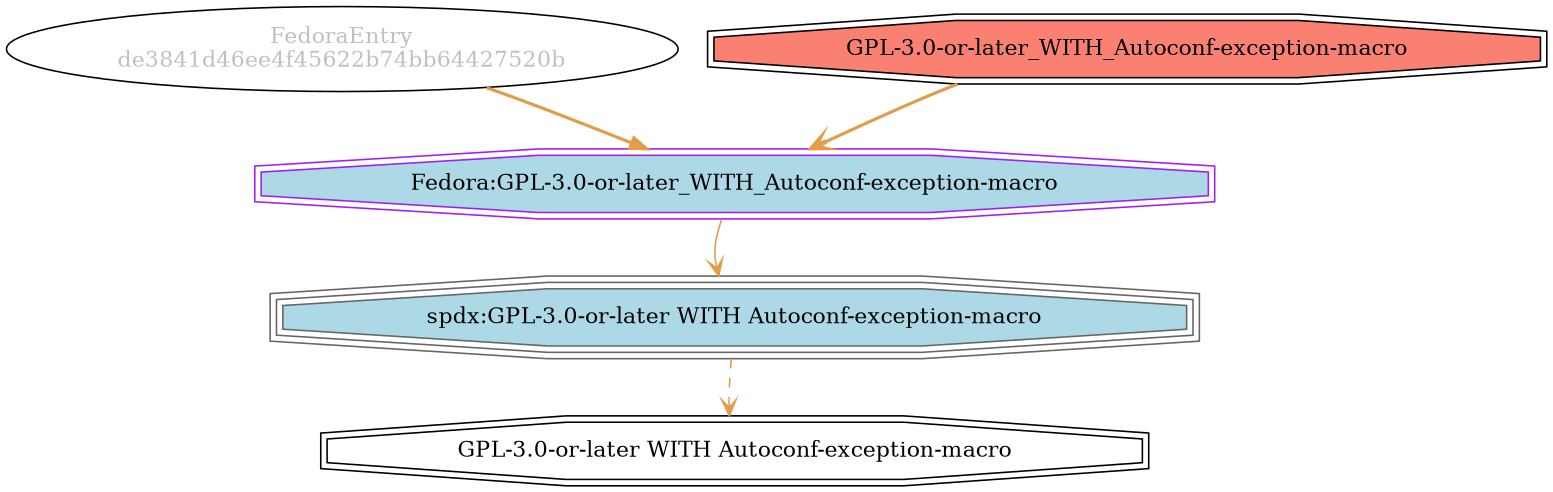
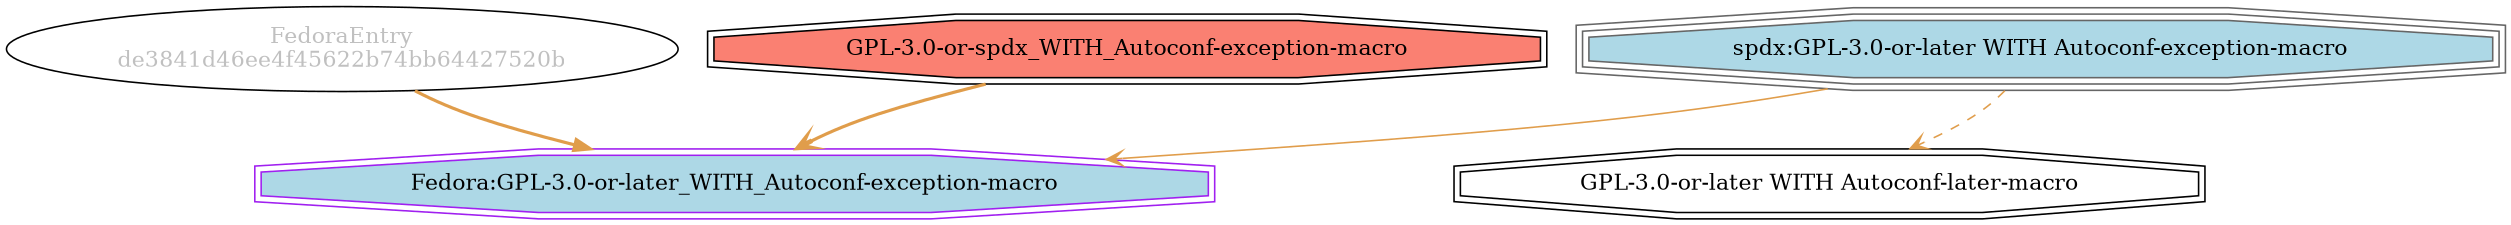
node "GPL-3.0-or-later_WITH_Autoconf-exception-macro": label "GPL-3.0-or-later_WITH_Autoconf-exception-macro" -> "GPL-3.0-or-spdx_WITH_Autoconf-exception-macro"
edge "Fedora:GPL-3.0-or-later_WITH_Autoconf-exception-macro" -> "spdx:GPL-3.0-or-later WITH Autoconf-exception-macro": reversed
node "GPL-3.0-or-later WITH Autoconf-exception-macro": label "GPL-3.0-or-later WITH Autoconf-exception-macro" -> "GPL-3.0-or-later WITH Autoconf-later-macro"
